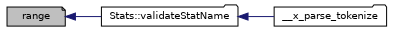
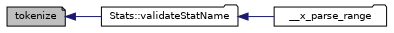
node "range": label "range" -> "tokenize"
node "__x_parse_tokenize": label "__x_parse_tokenize" -> "__x_parse_range"
